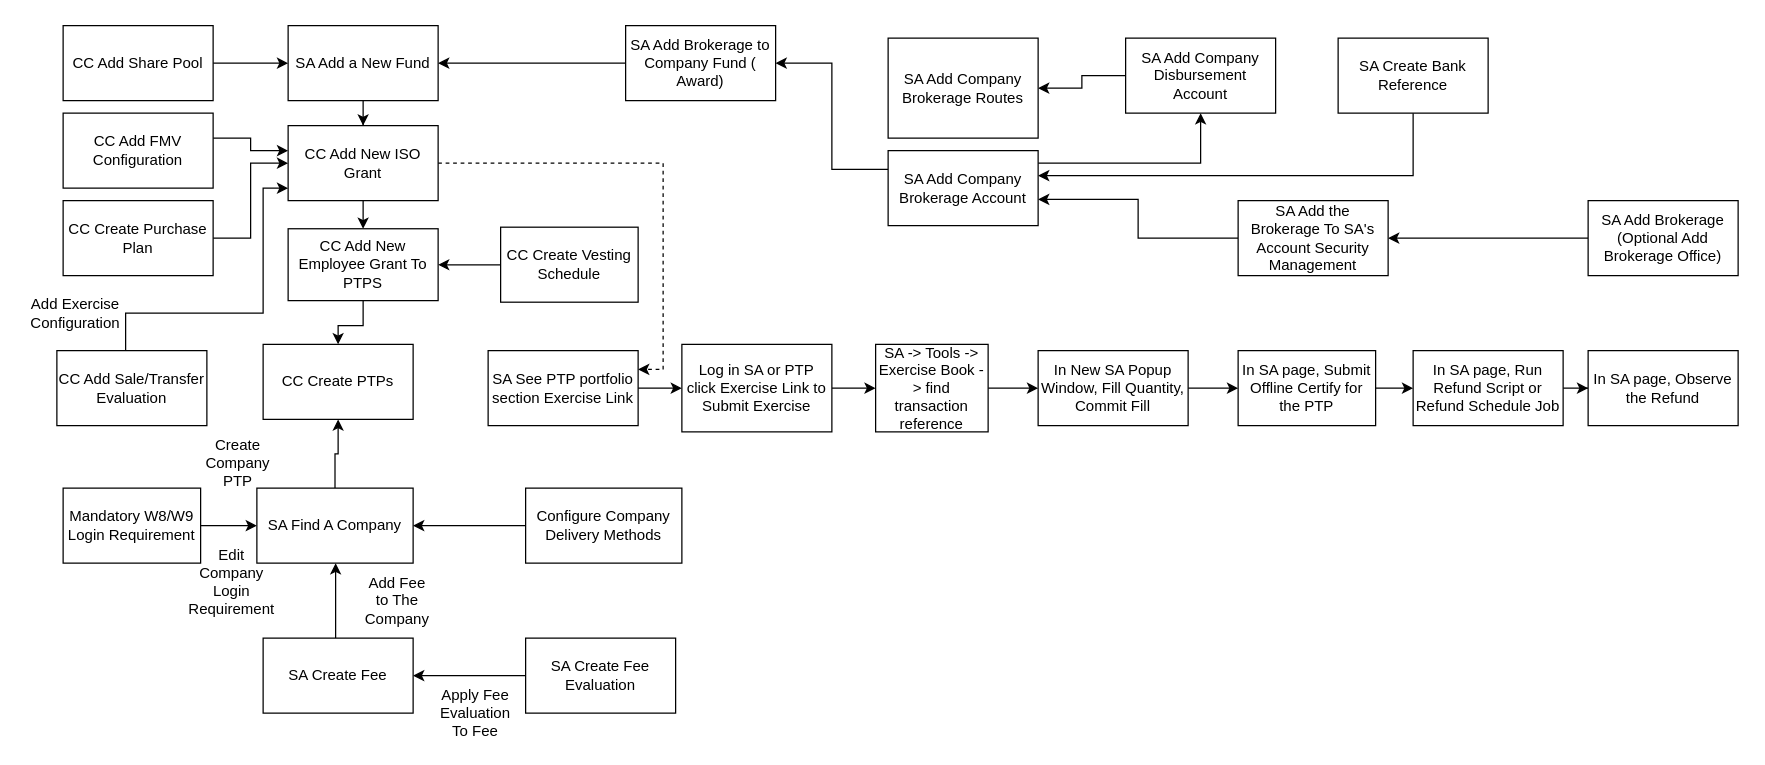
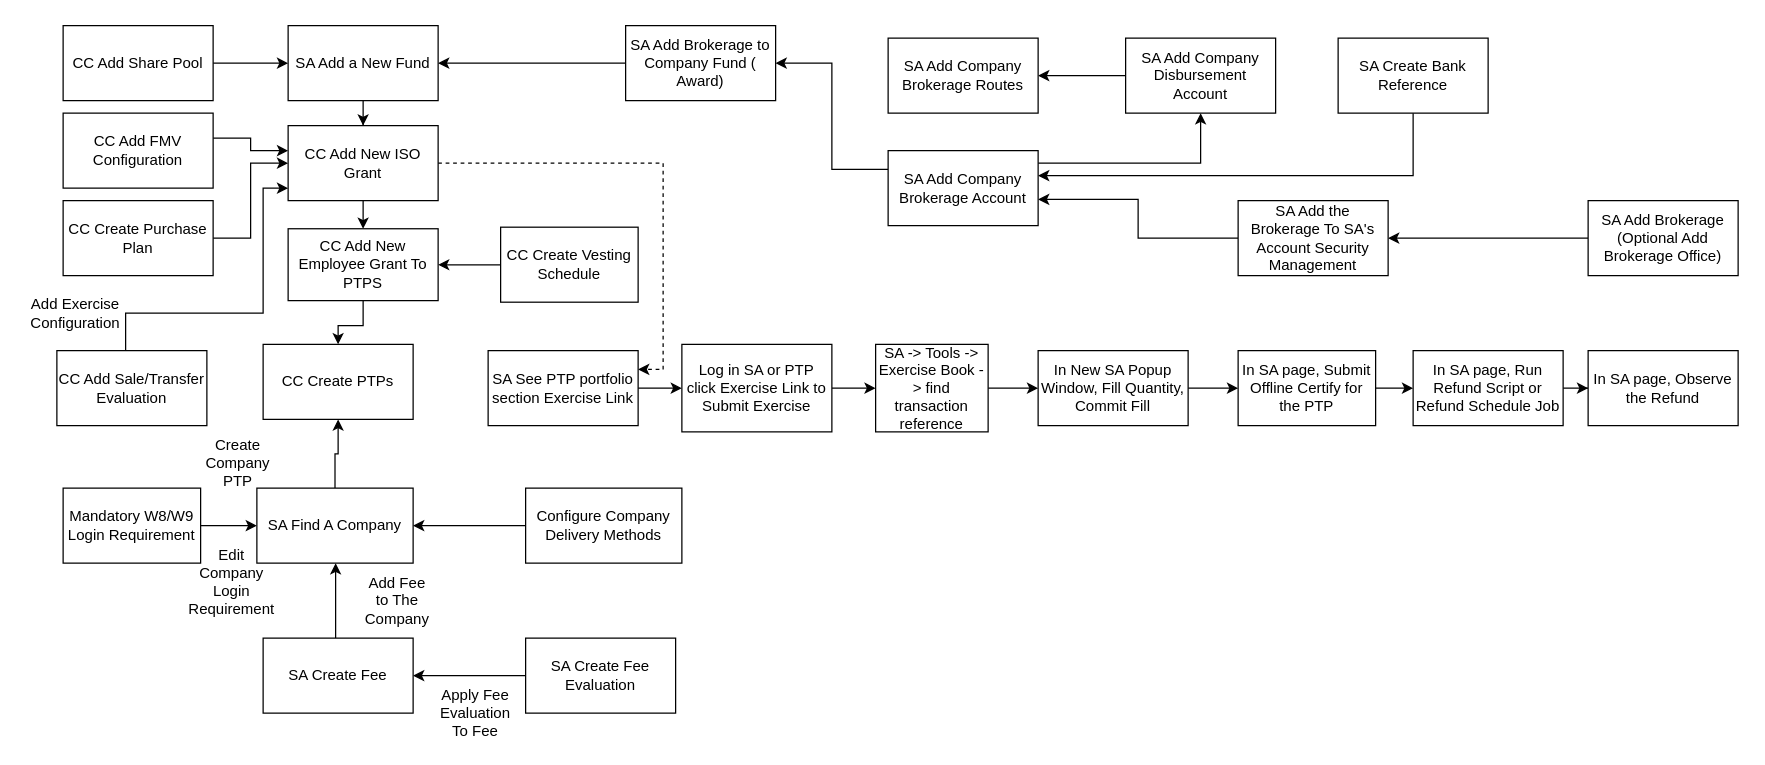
node "SA Add Company Brokerage Routes": size 150x100 -> 150x75
